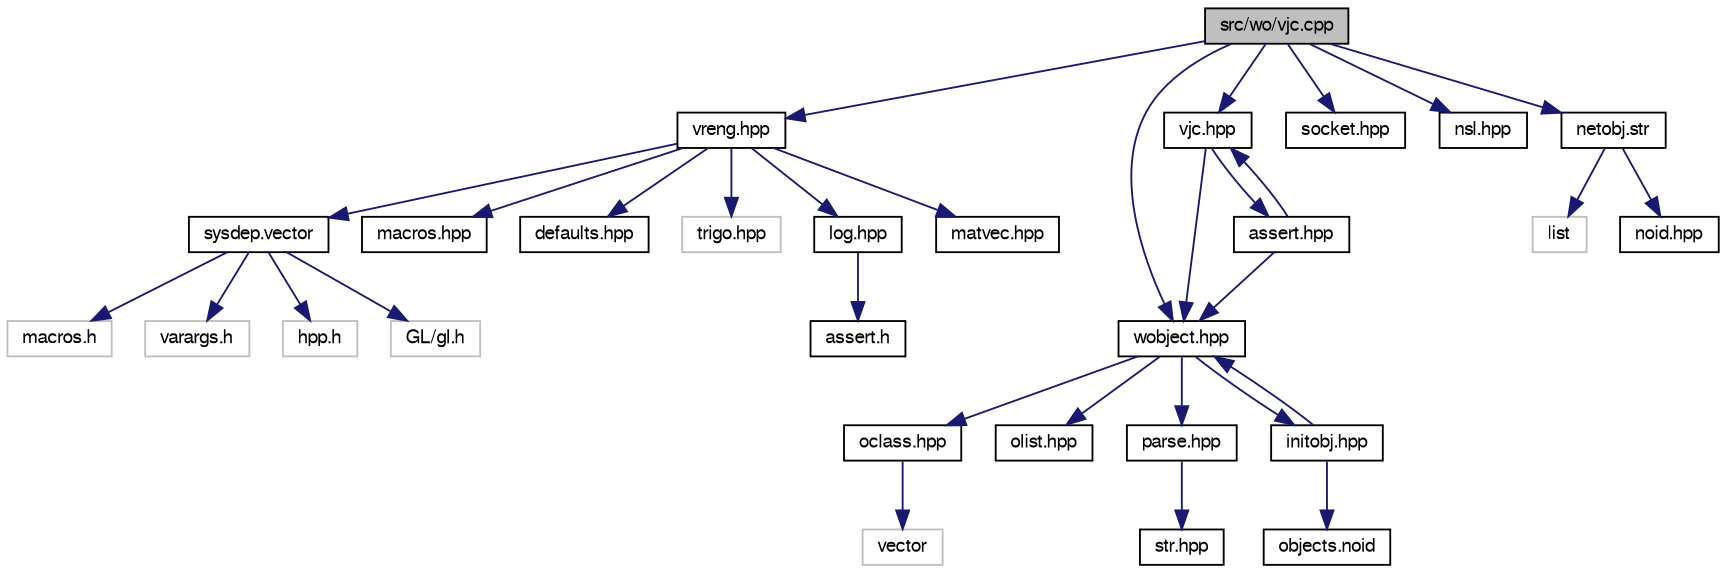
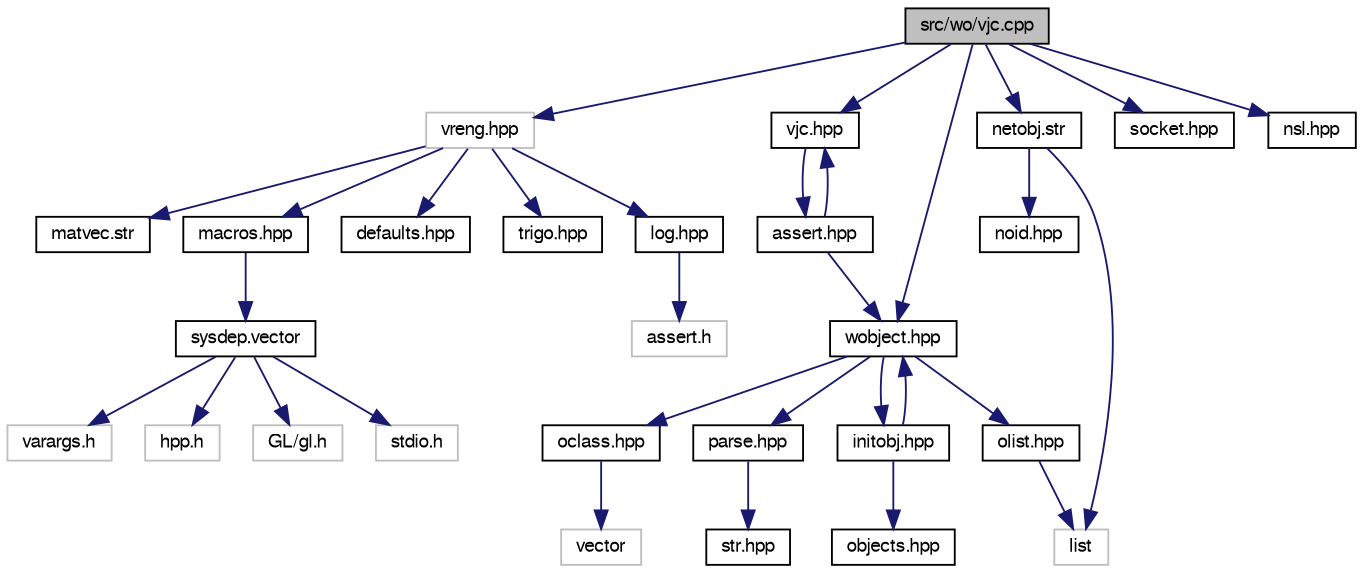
node "vreng.hpp": color black -> grey75
edge "vreng.hpp" -> "sysdep.vector": now "macros.hpp" -> "sysdep.vector"
edge "vjc.hpp" -> "wobject.hpp": removed
node "trigo.hpp": color grey75 -> black
node "matvec.hpp": label "matvec.hpp" -> "matvec.str"
node "macros.h": label "macros.h" -> "stdio.h"
node "assert.h": color black -> grey75
edge "olist.hpp" -> "list": added
node "objects.noid": label "objects.noid" -> "objects.hpp"
